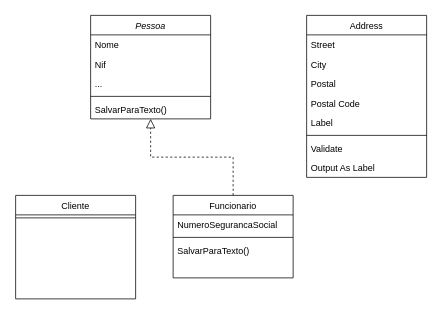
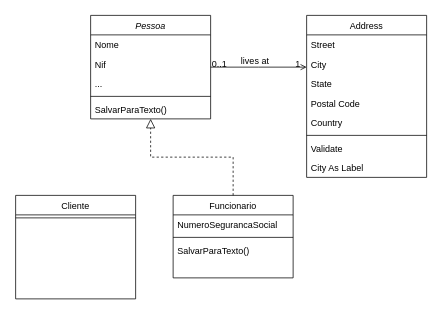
edge "Pessoa" -> "Address": added, labels "0..1", "lives at", "1"
node "Postal": label "Postal" -> "State"
node "Label": label "Label" -> "Country"
node "Output As Label": label "Output As Label" -> "City As Label"
